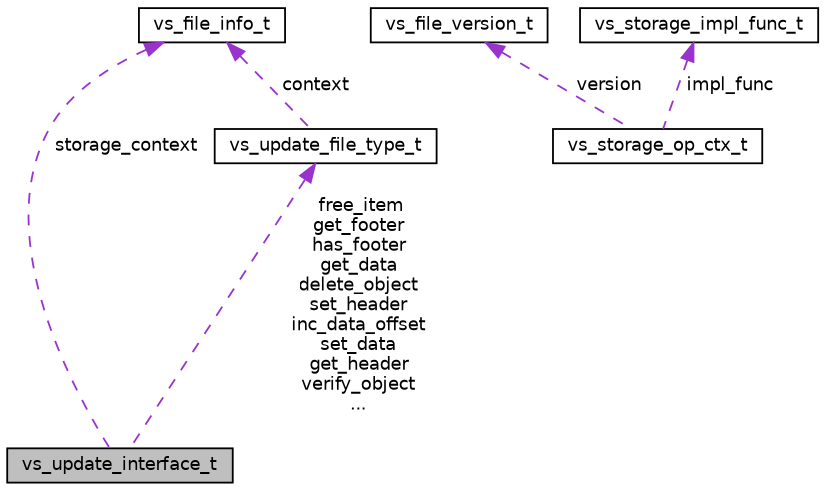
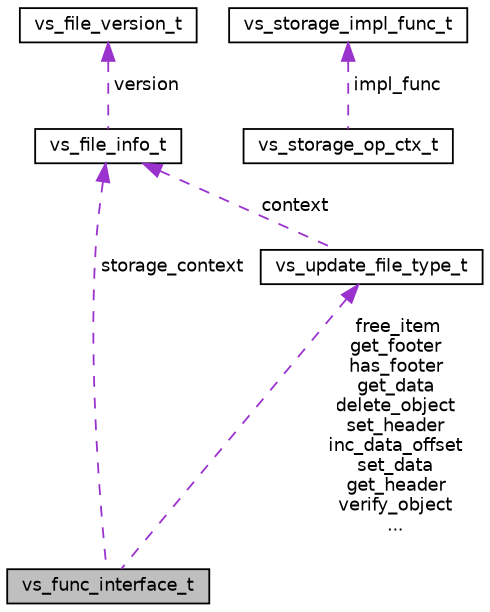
edge "vs_storage_op_ctx_t" -> "vs_file_version_t": now "vs_file_info_t" -> "vs_file_version_t"
node "vs_update_interface_t": label "vs_update_interface_t" -> "vs_func_interface_t"
